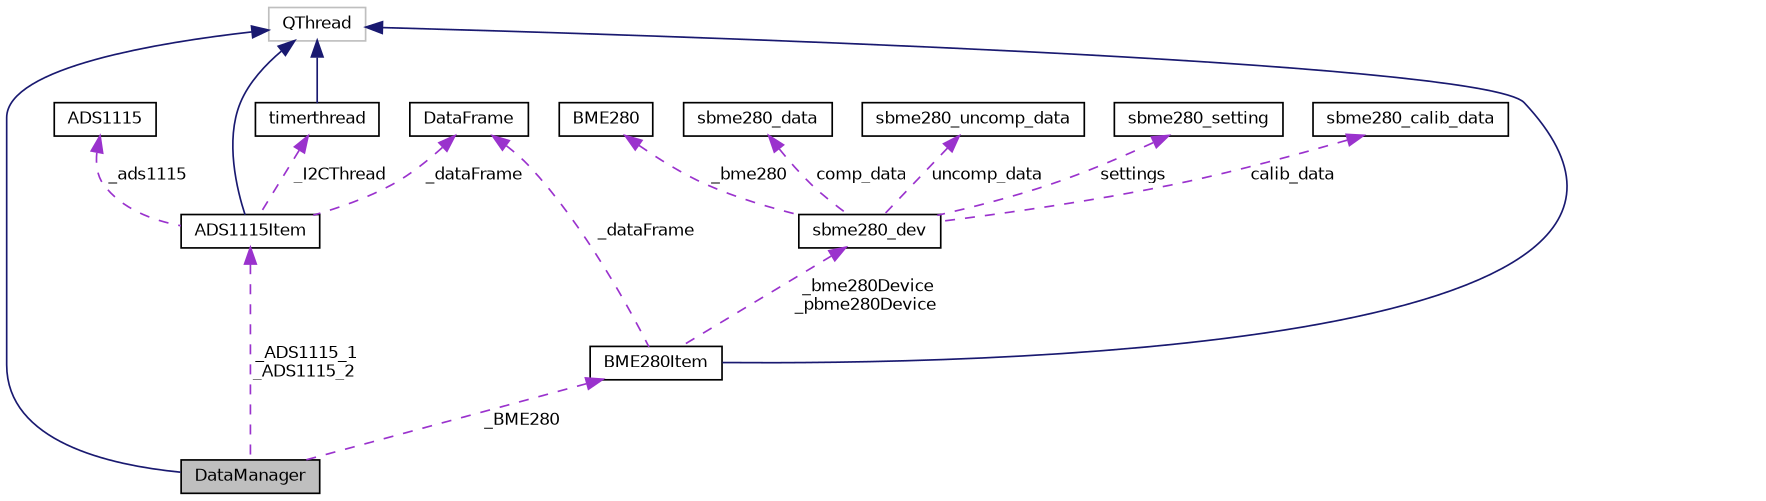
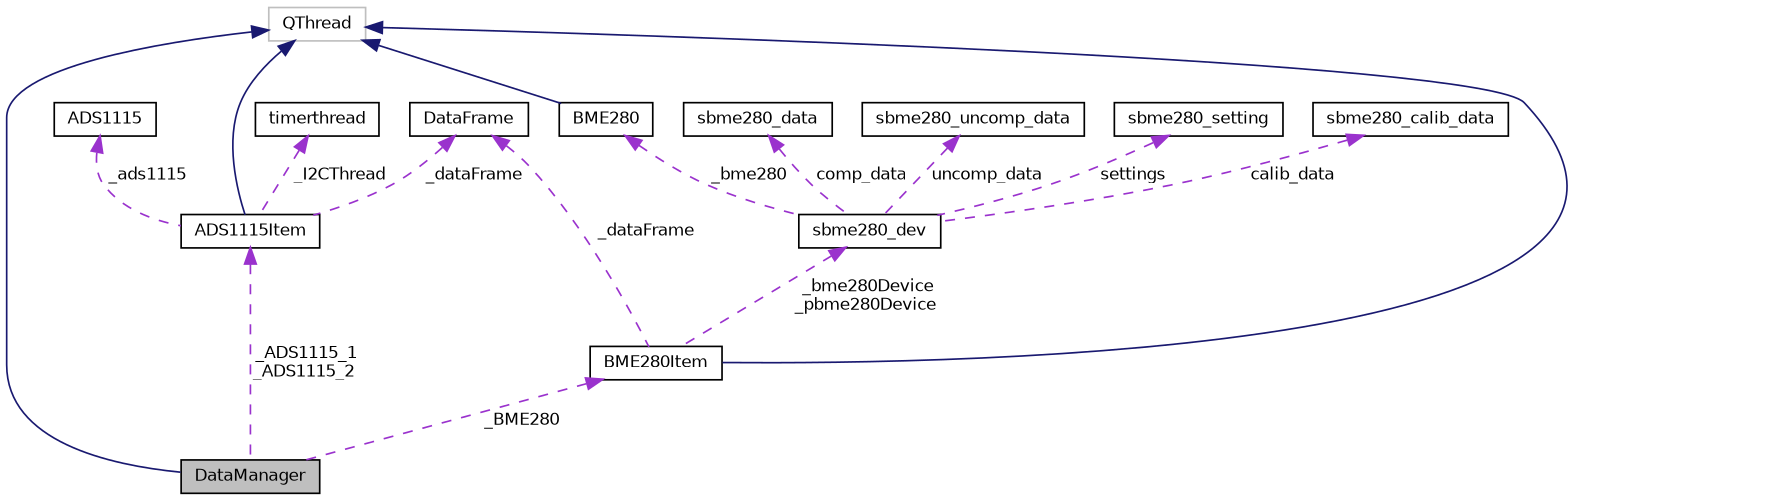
edge "timerthread" -> "QThread": now "BME280" -> "QThread"
